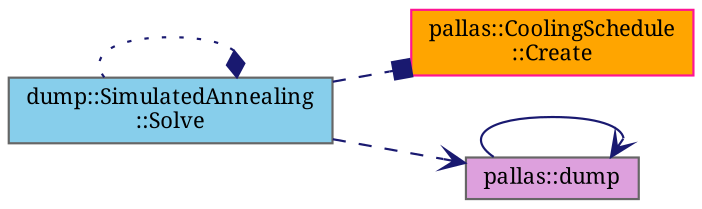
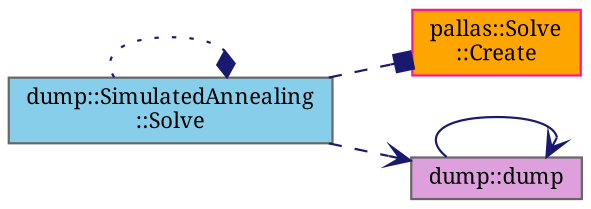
node "pallas::CoolingSchedule ::Create": label "pallas::CoolingSchedule ::Create" -> "pallas::Solve ::Create"
node "pallas::dump": label "pallas::dump" -> "dump::dump"
